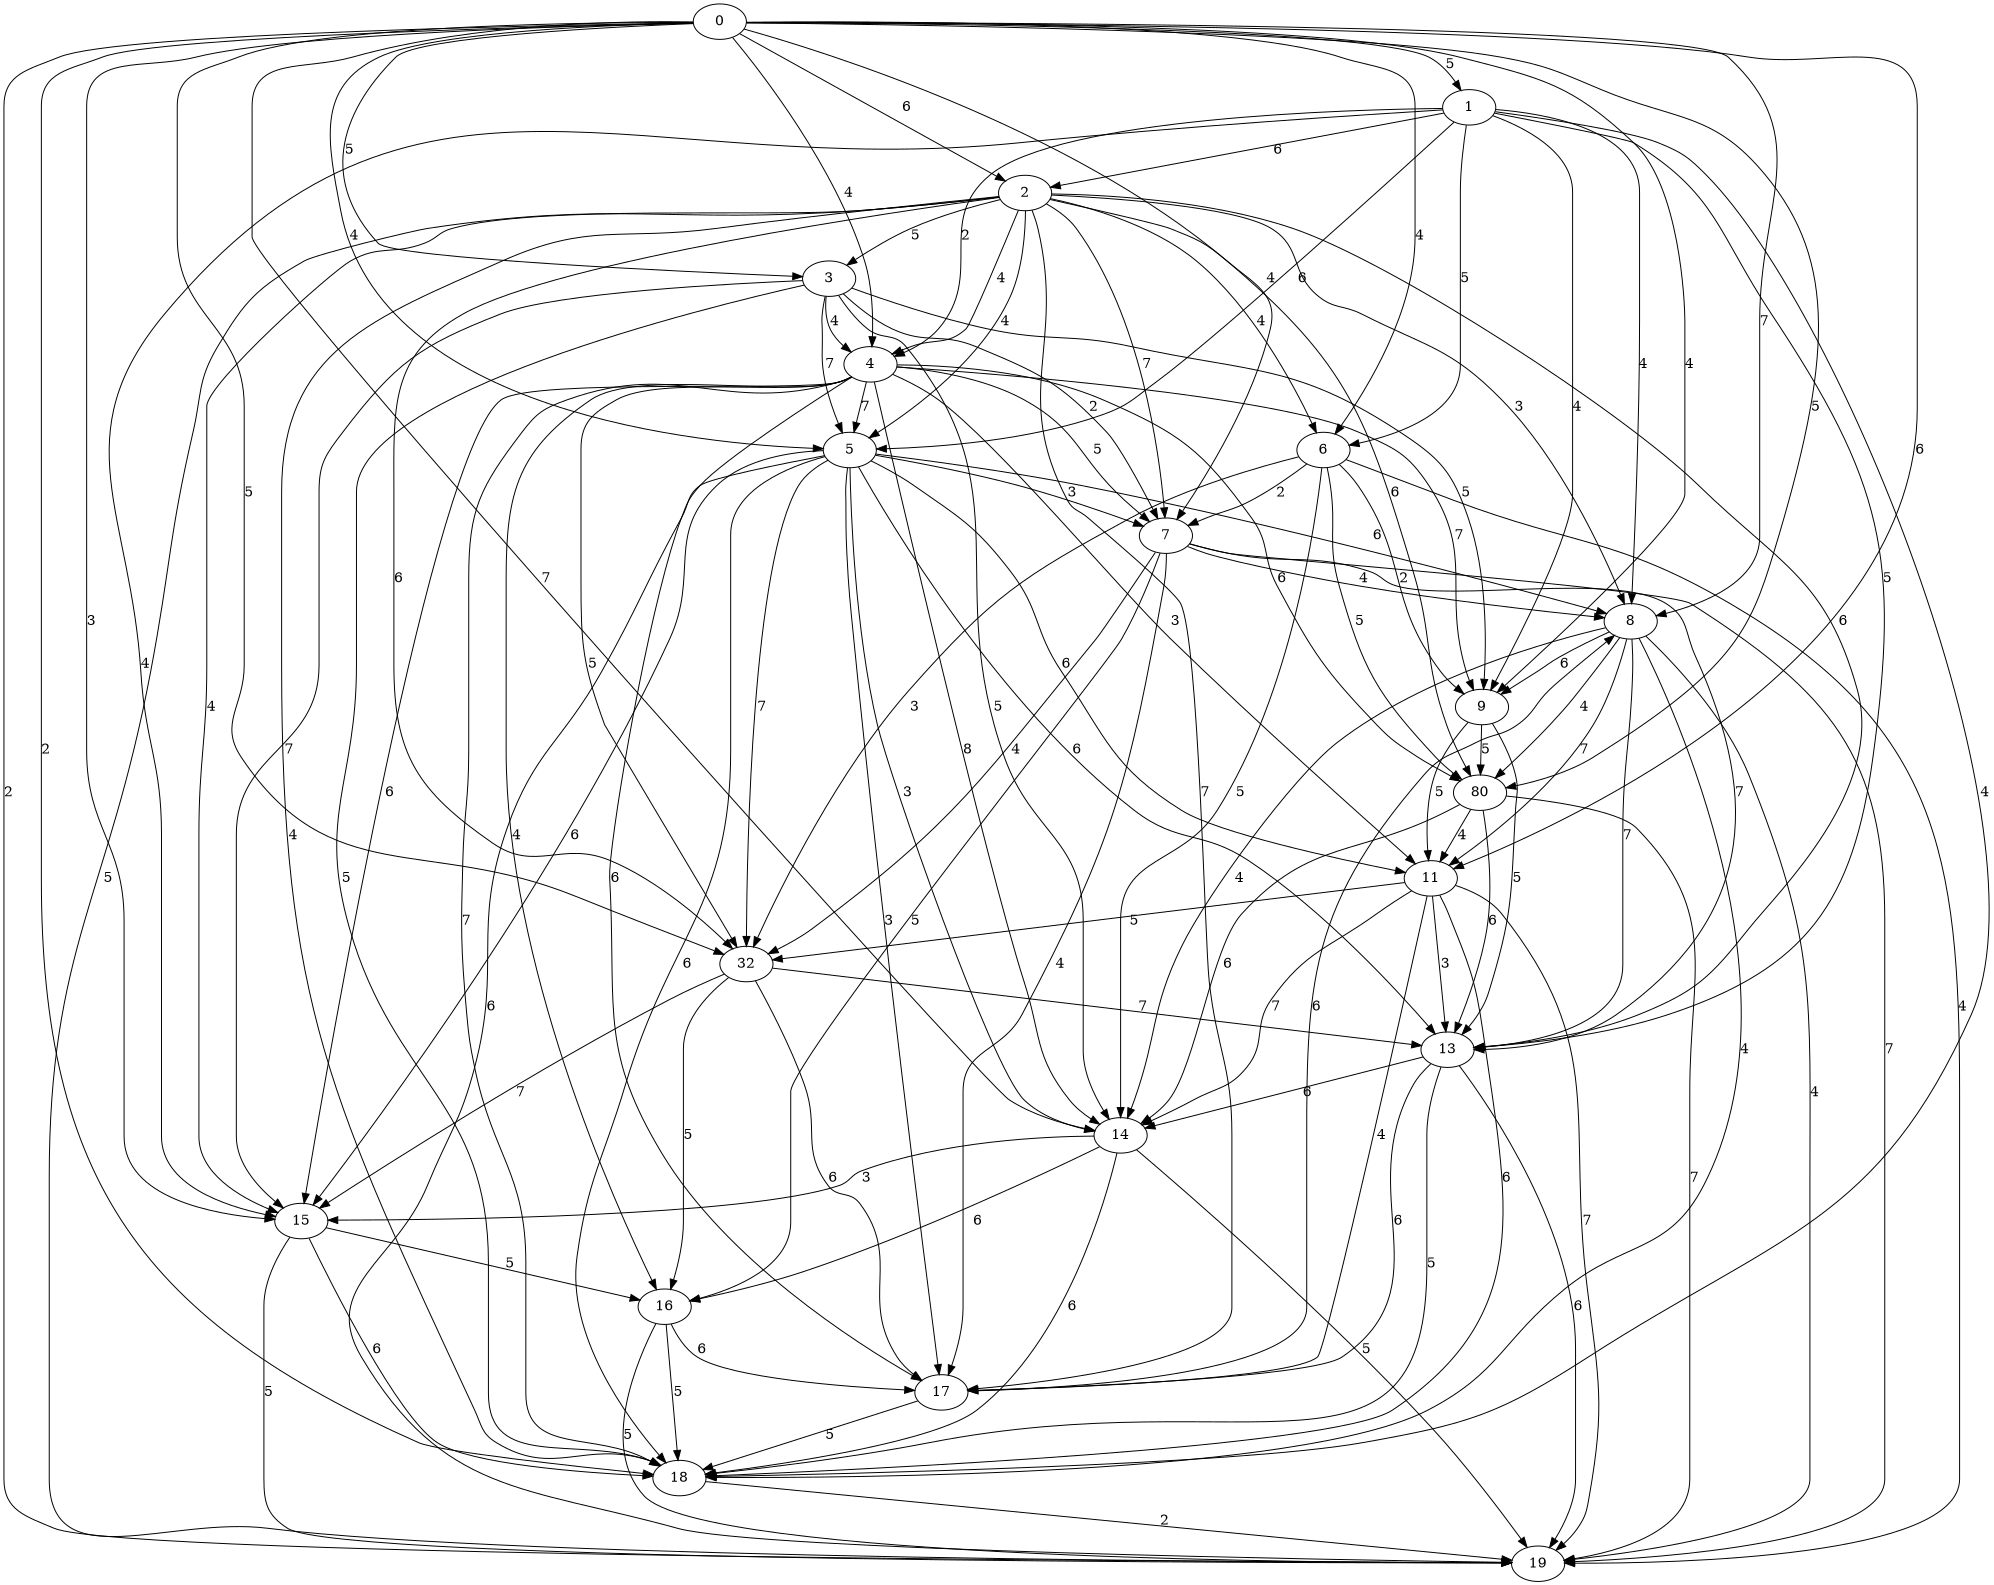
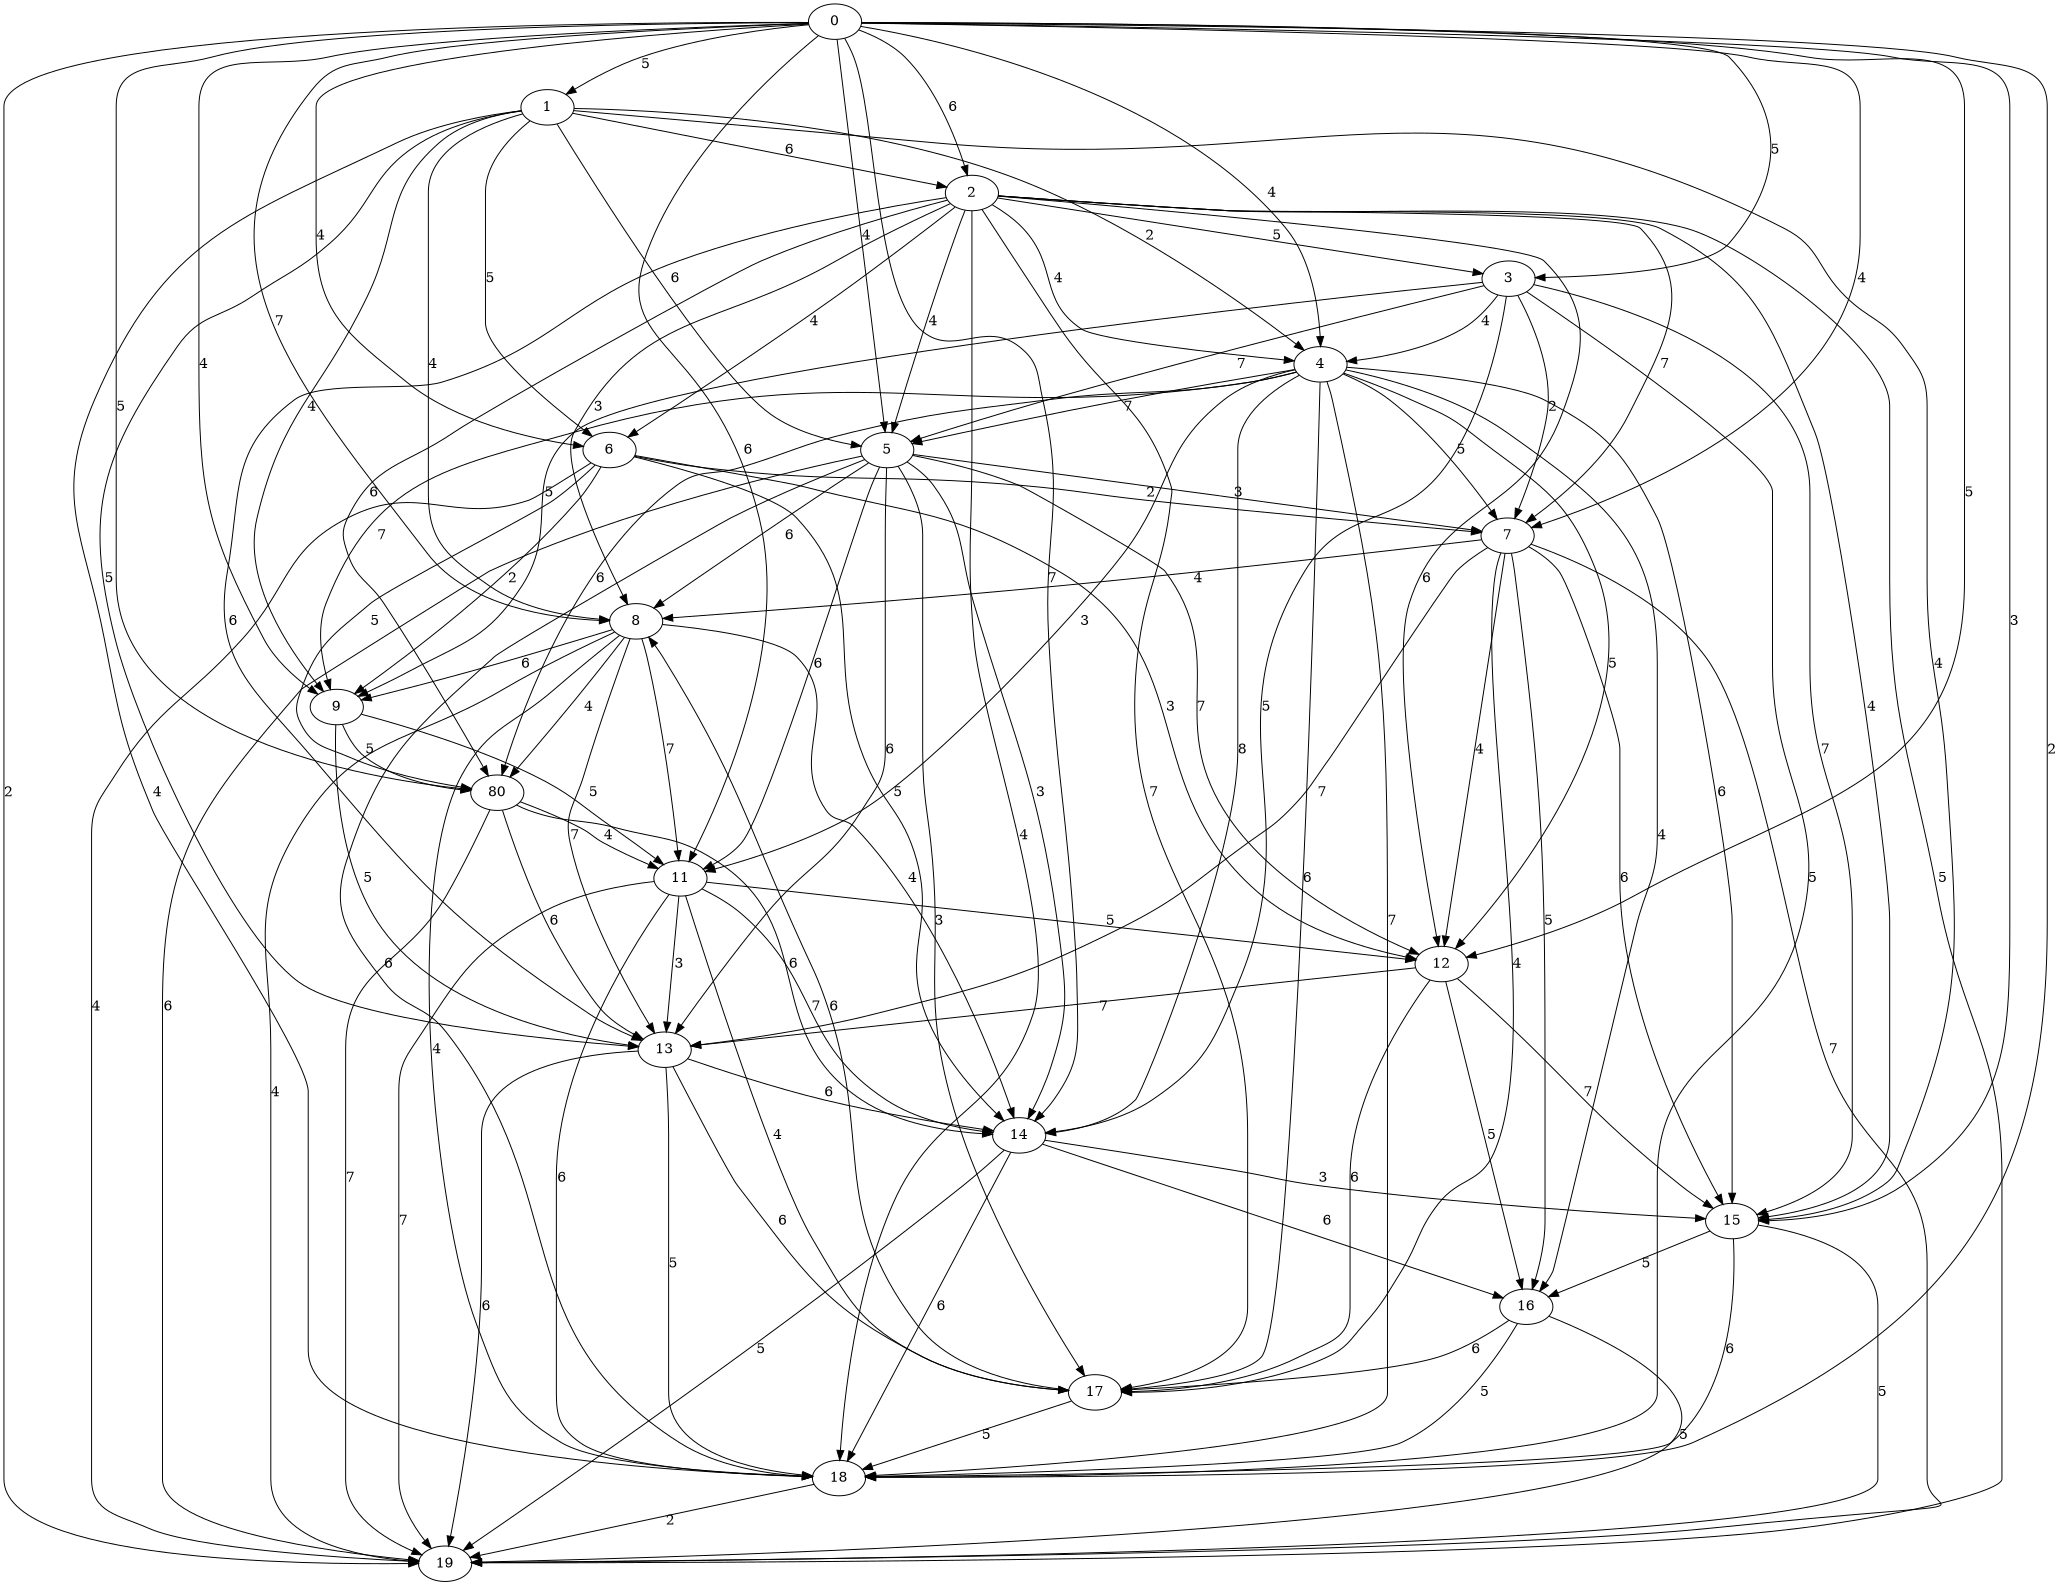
edge "5" -> "15": now "7" -> "15"
node "32": label "32" -> "12"
